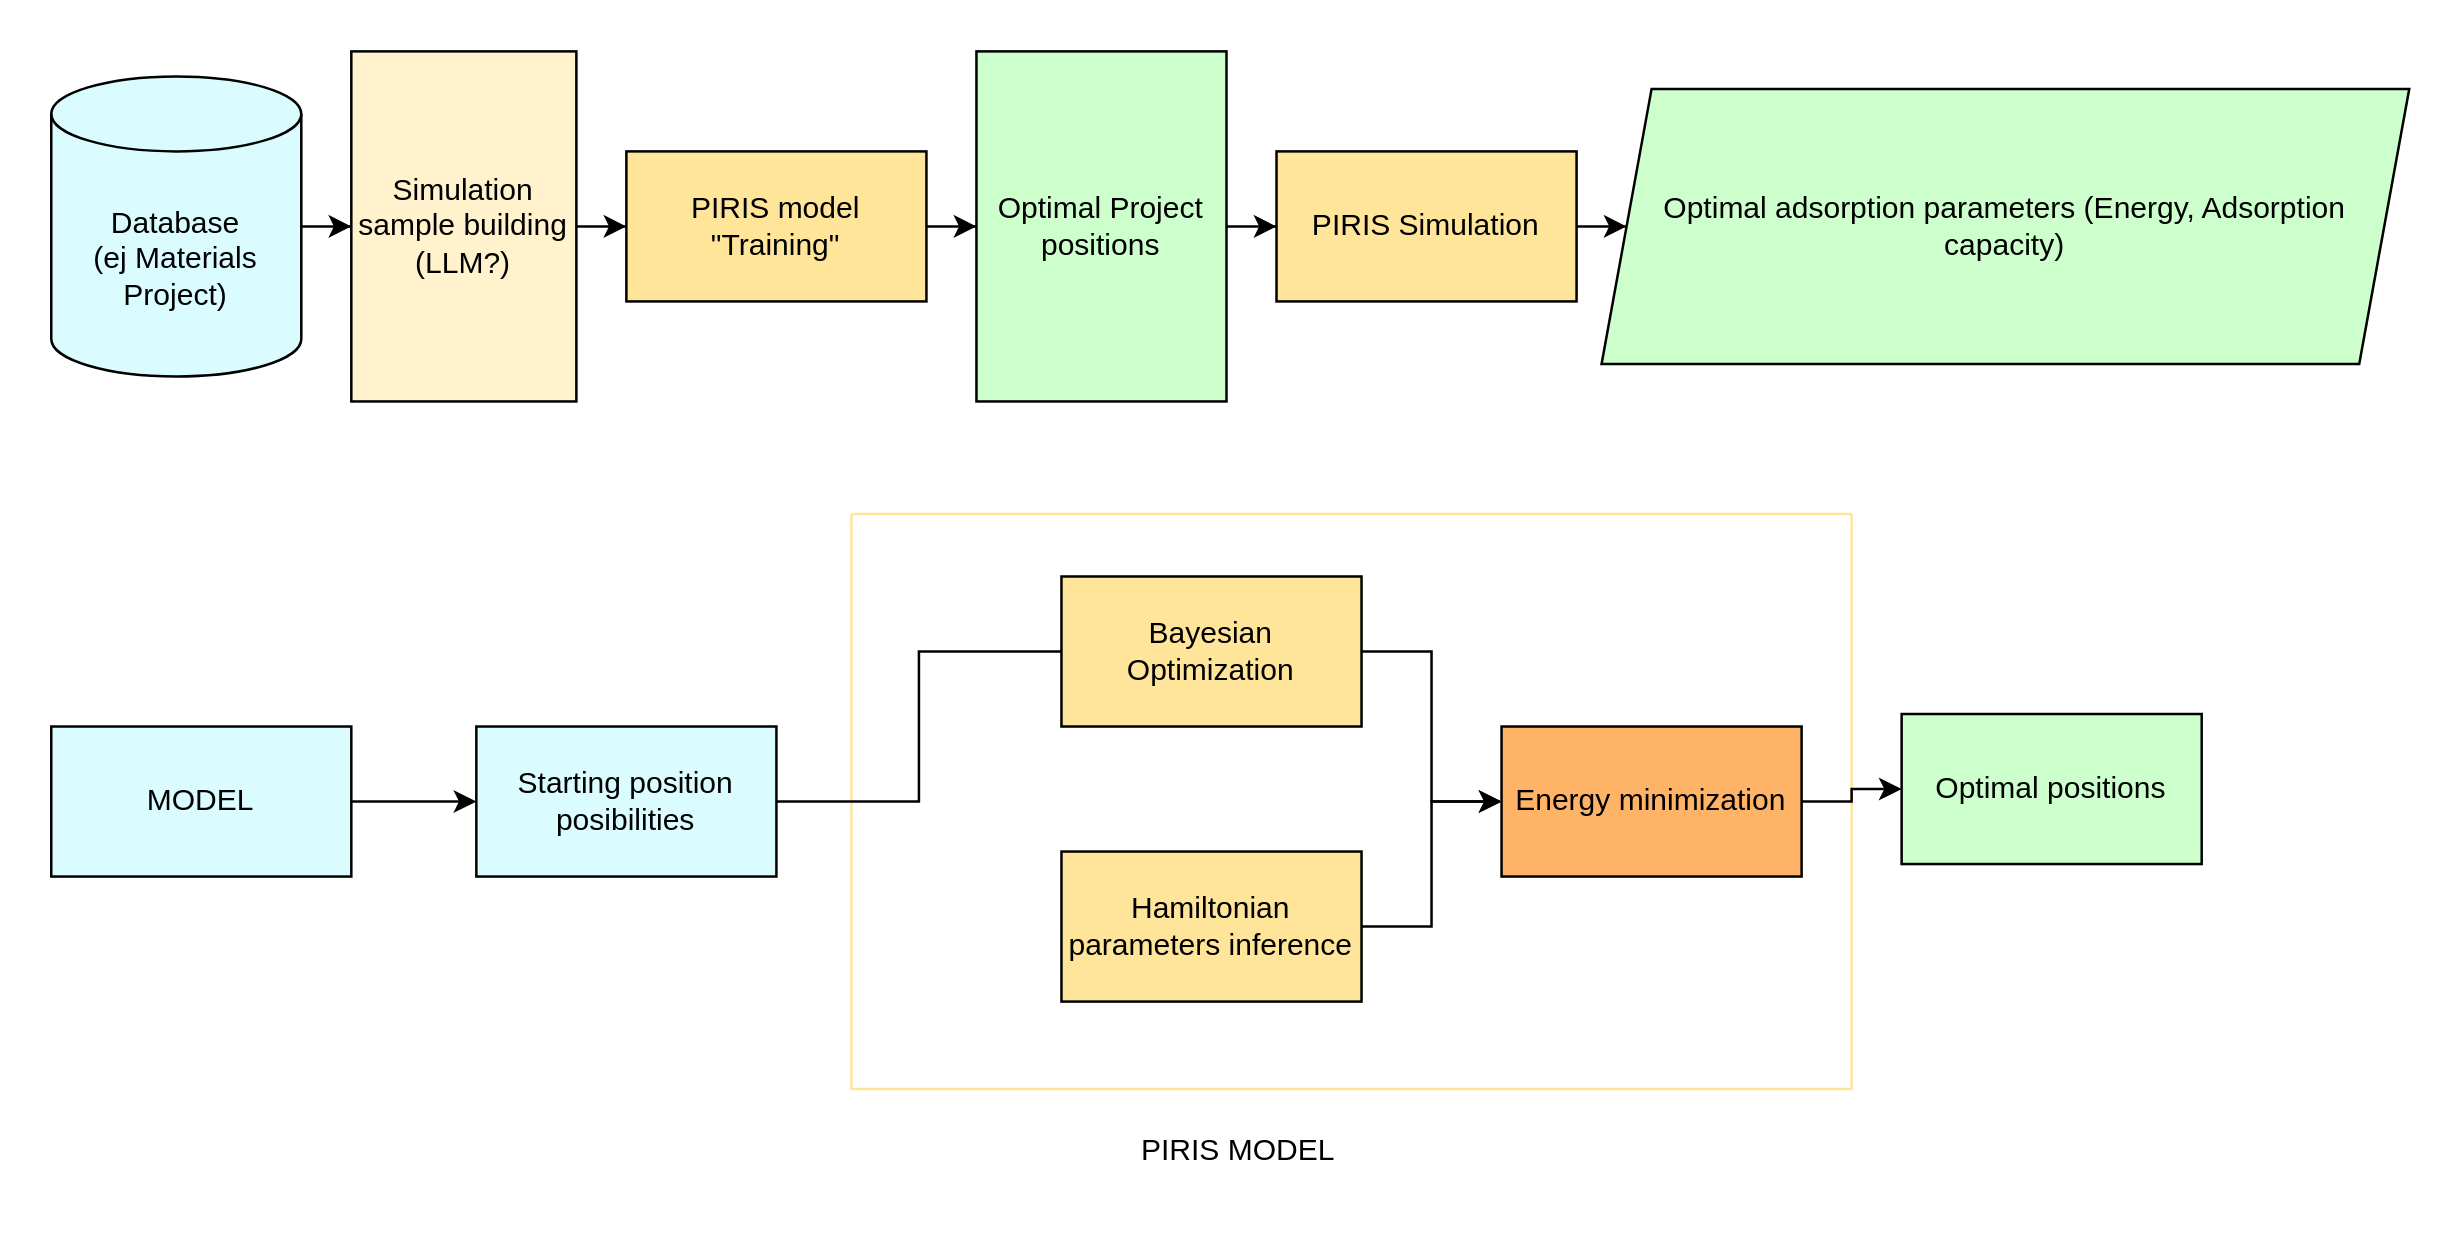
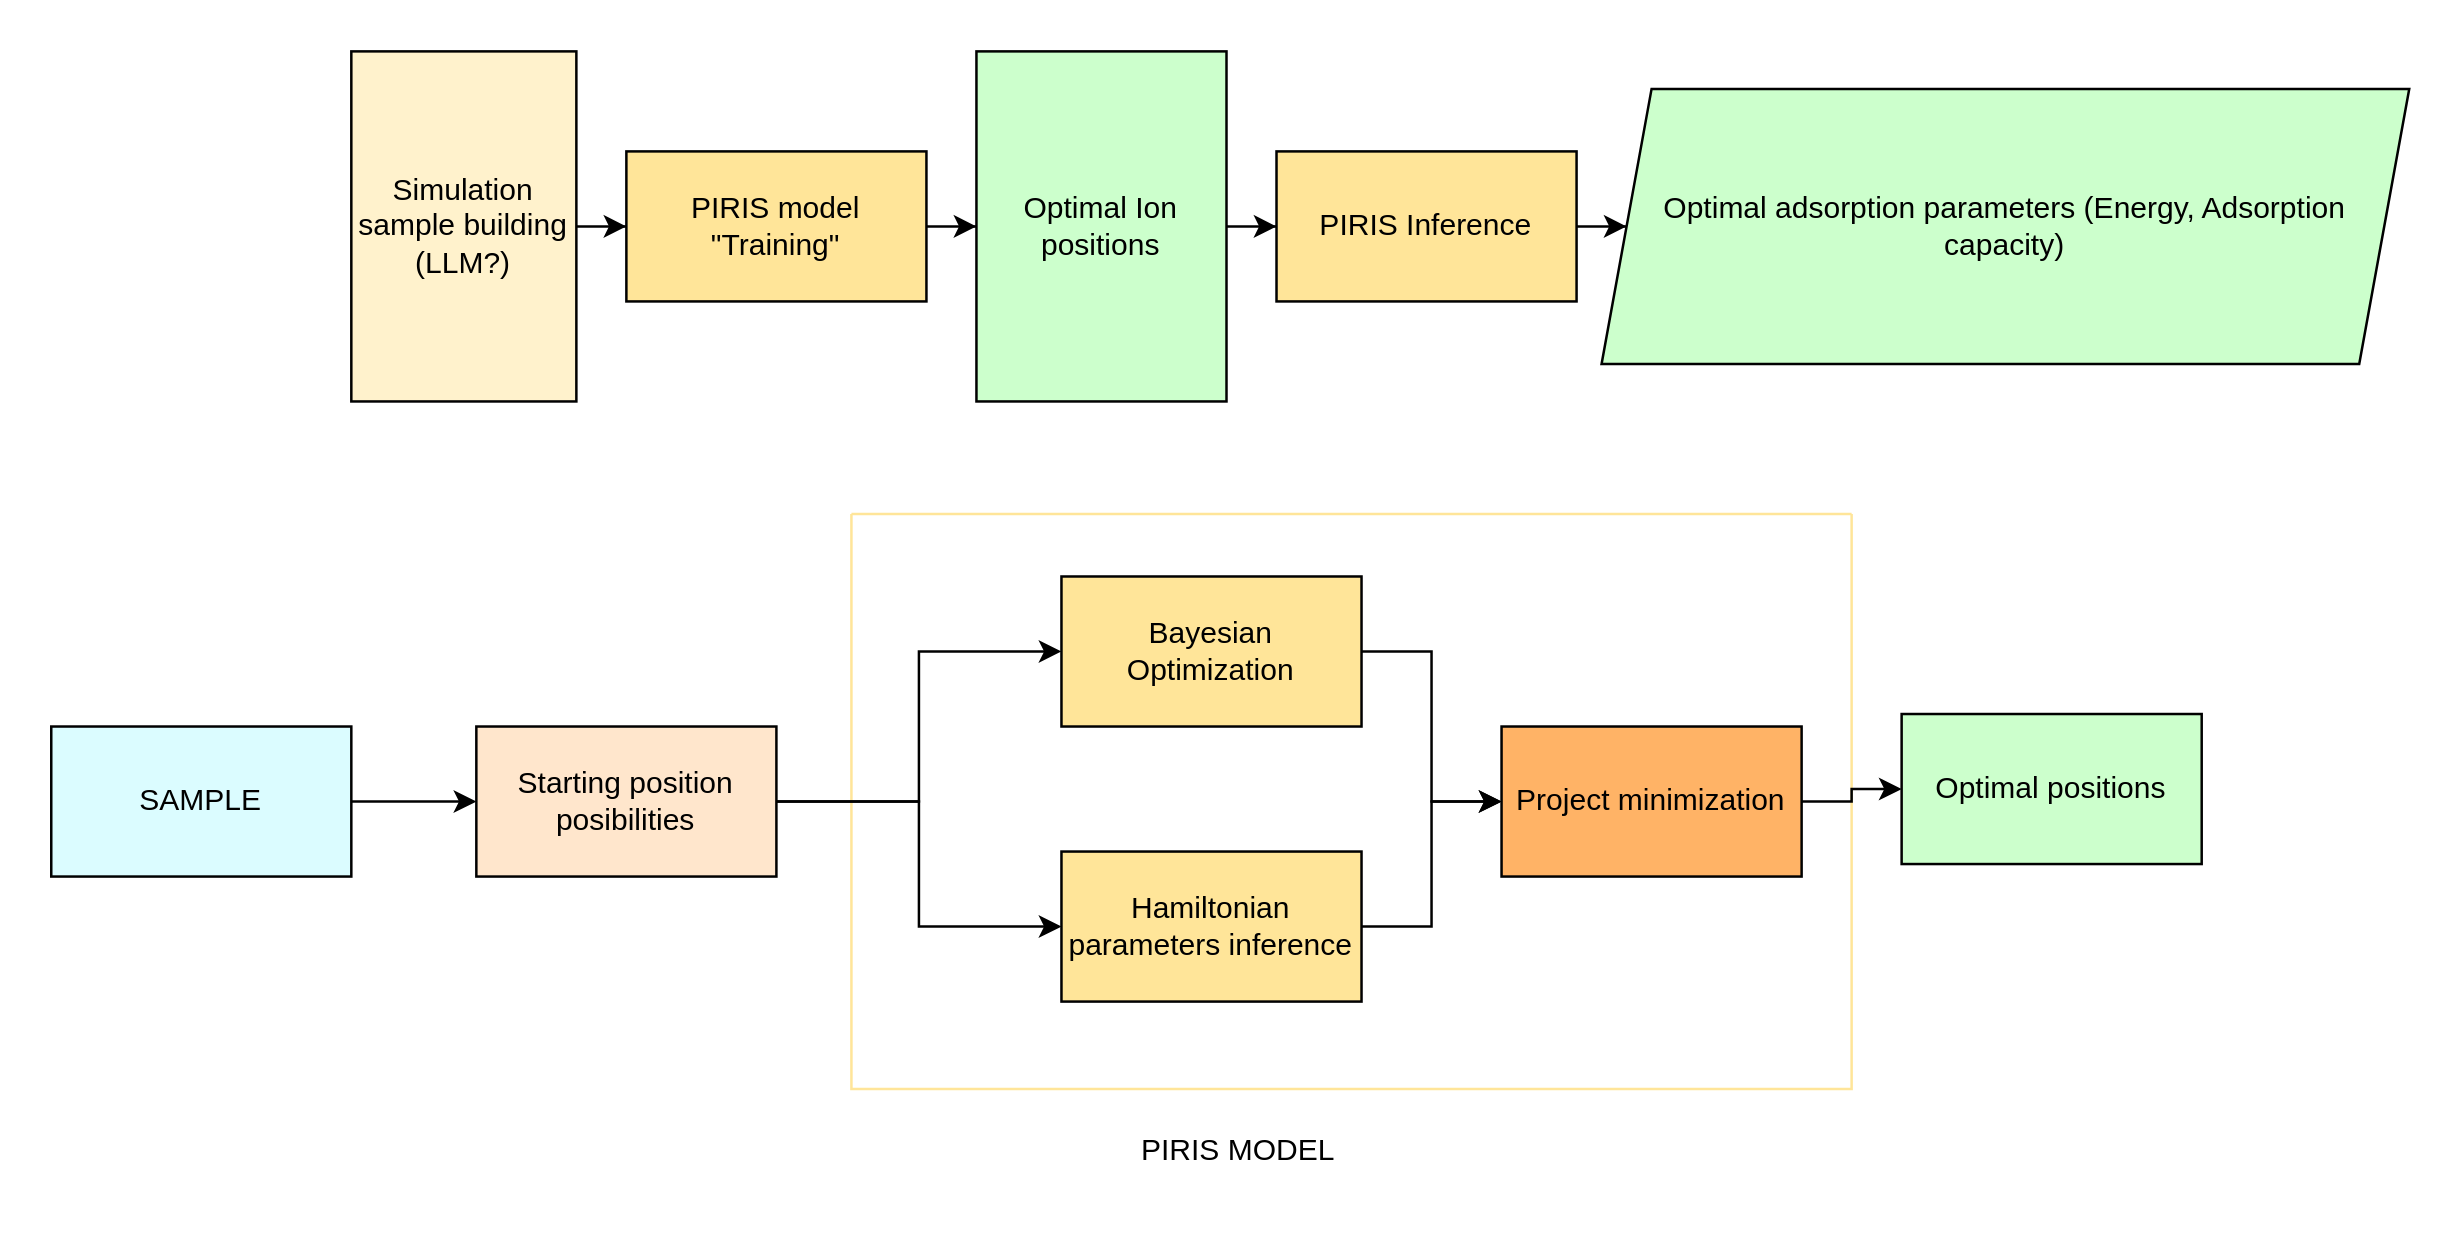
node "Database (ej Materials Project)": removed
edge "Database (ej Materials Project)" -> "Simulation sample building (LLM?)": removed
node "Optimal Project positions": label "Optimal Project positions" -> "Optimal Ion positions"
node "PIRIS Simulation": label "PIRIS Simulation" -> "PIRIS Inference"
edge "Bayesian Optimization" -- "Starting position posibilities": arrowhead none -> classic
node "MODEL": label "MODEL" -> "SAMPLE"
node "Starting position posibilities": fillcolor #dbfcff -> #ffe6cc
node "Energy minimization": label "Energy minimization" -> "Project minimization"
edge "Starting position posibilities" -> "Hamiltonian parameters inference": added
